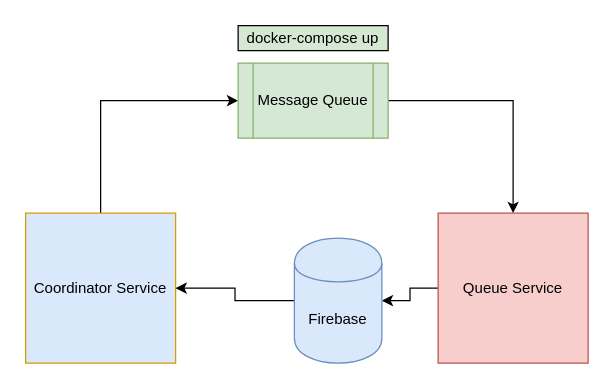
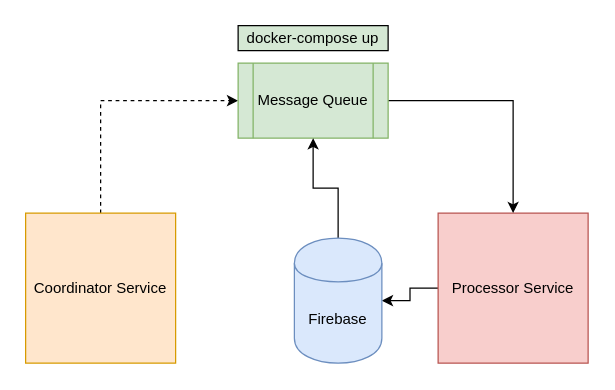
edge "Coordinator Service" -> "Message Queue": style solid -> dashed
node "Coordinator Service": fillcolor #dae8fc -> #ffe6cc
node "Queue Service": label "Queue Service" -> "Processor Service"
edge "Firebase" -> "Coordinator Service": now "Firebase" -> "Message Queue"
